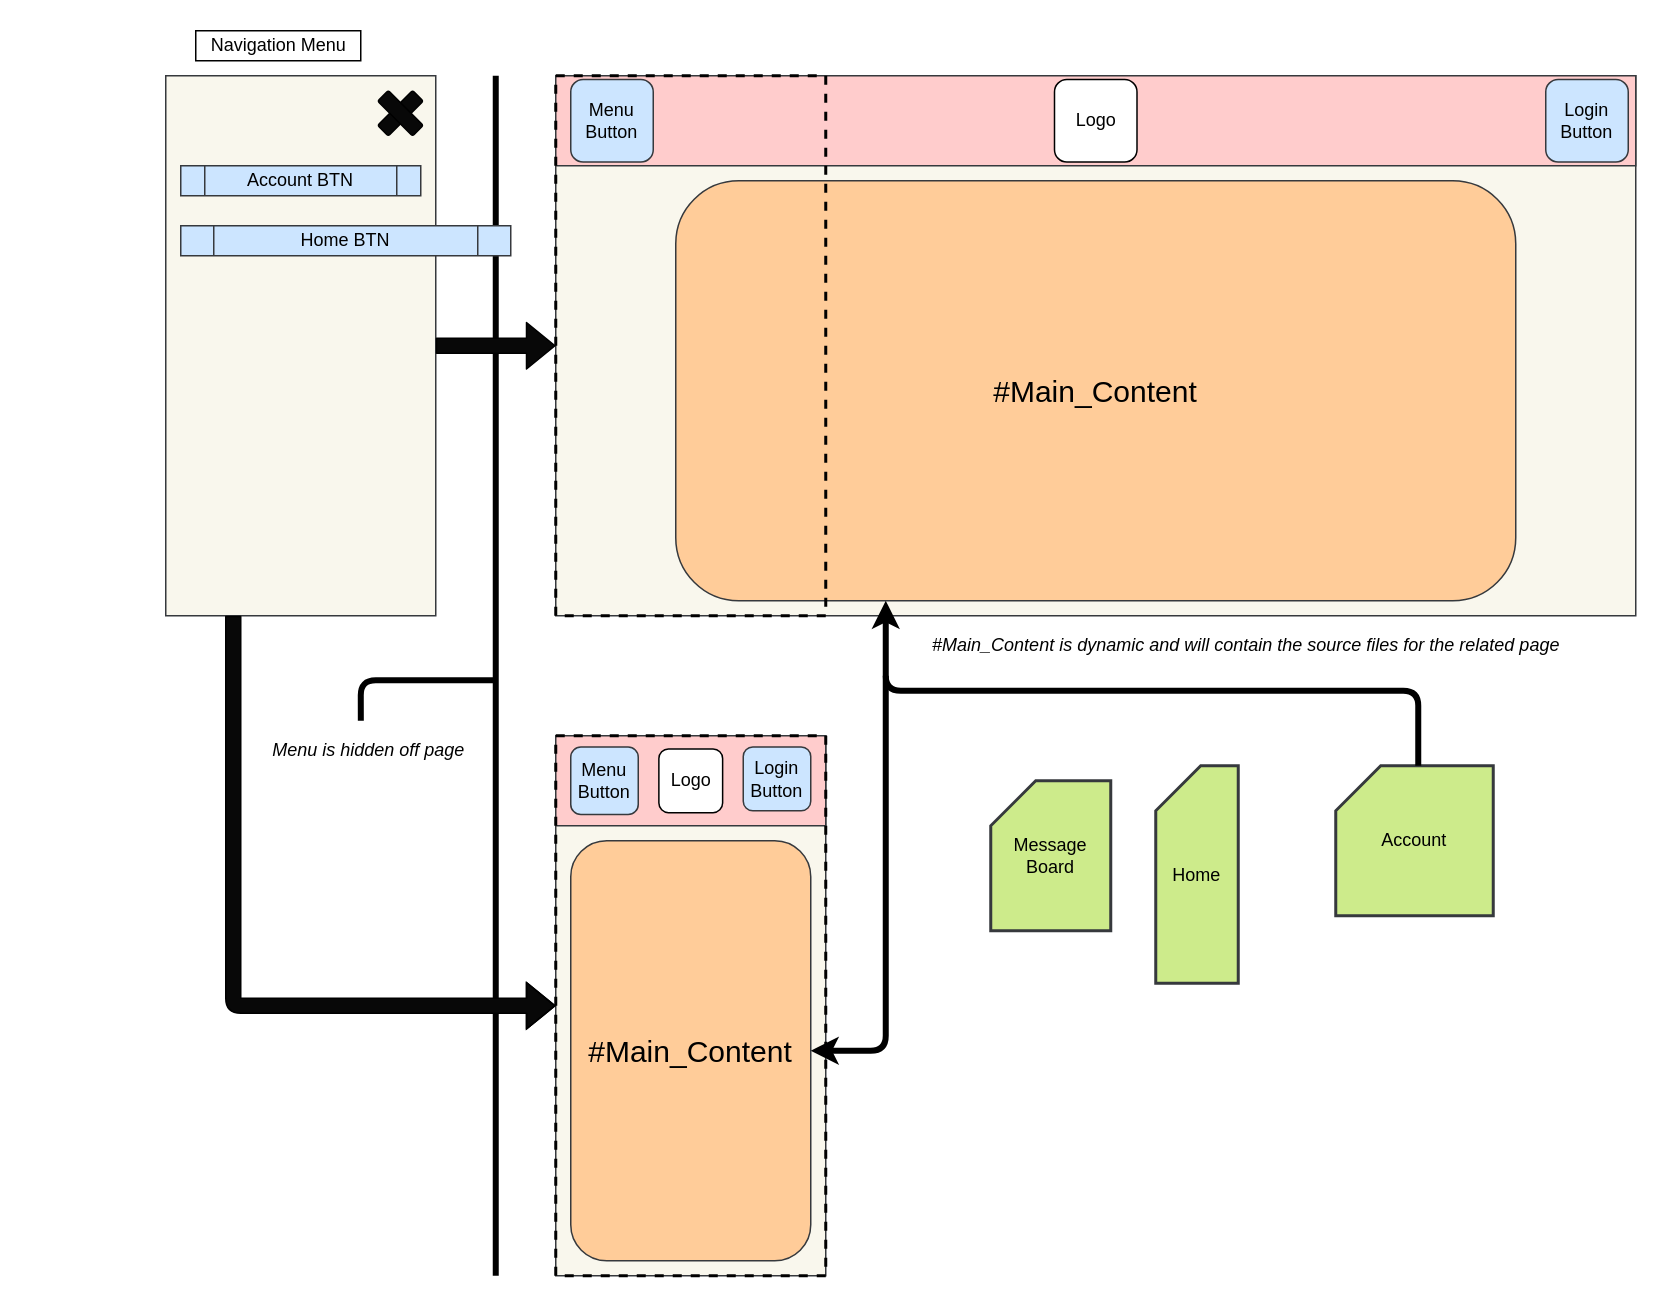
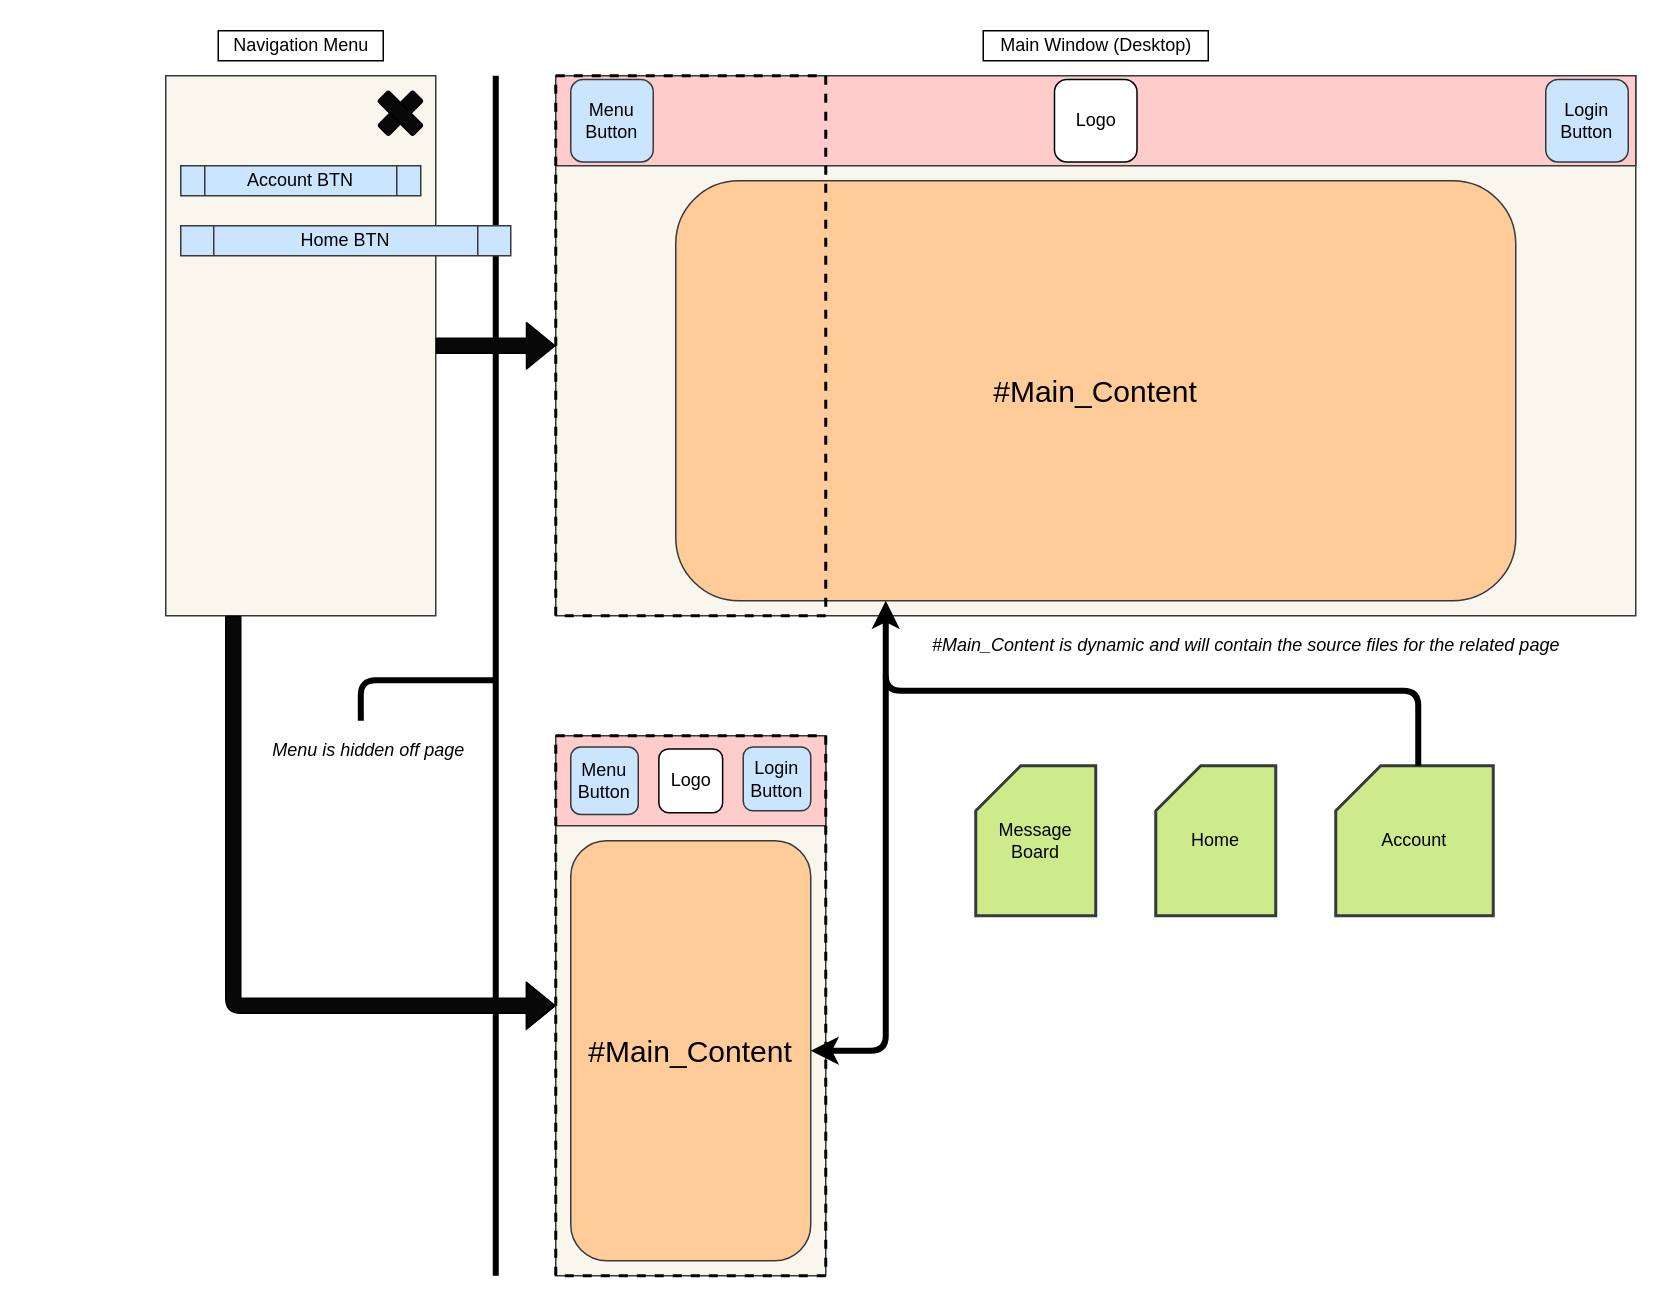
node "Navigation Menu": moved (278, 46) -> (301, 46)
node "Main Window (Desktop)": added
node "Message Board": moved (1051, 856) -> (1036, 841)
node "Home": size 83x218 -> 120x150
